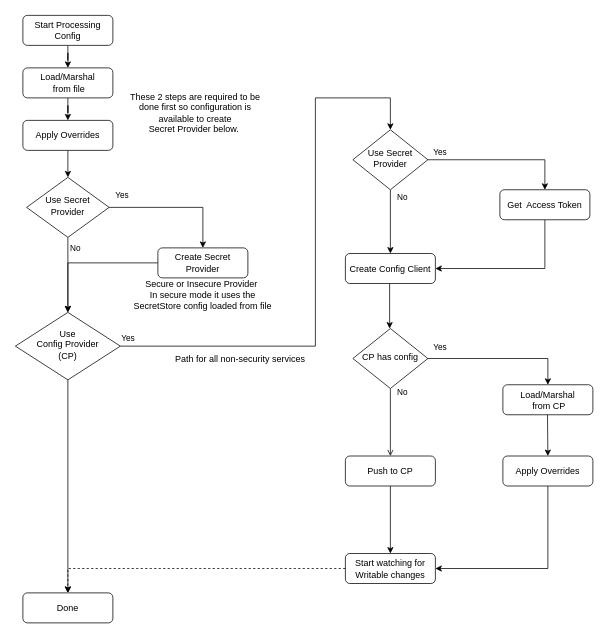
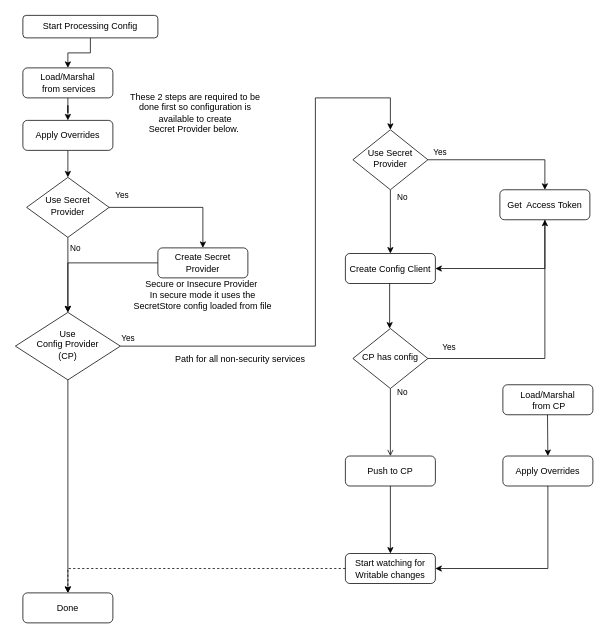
node "Start Processing Config": size 90x30 -> 135x23
node "Load/Marshal from file": label "Load/Marshal from file" -> "Load/Marshal from services"
edge "CP has config" -> "Load/Marshal from CP": now "CP has config" -> "Get Access Token"
